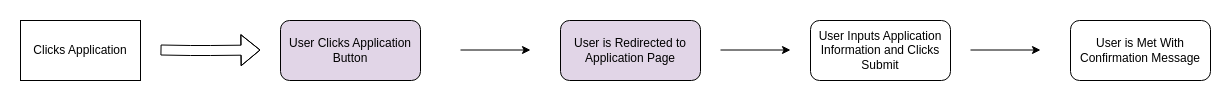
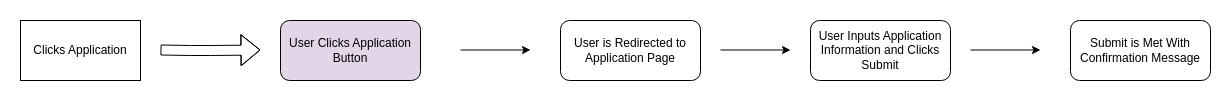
node "User is Redirected to Application Page": fillcolor #e1d5e7 -> #ffffff
node "User is Met With Confirmation Message": label "User is Met With Confirmation Message" -> "Submit is Met With Confirmation Message"
